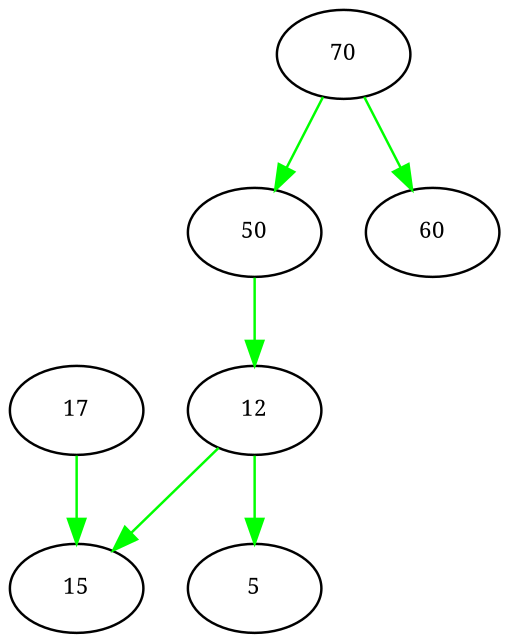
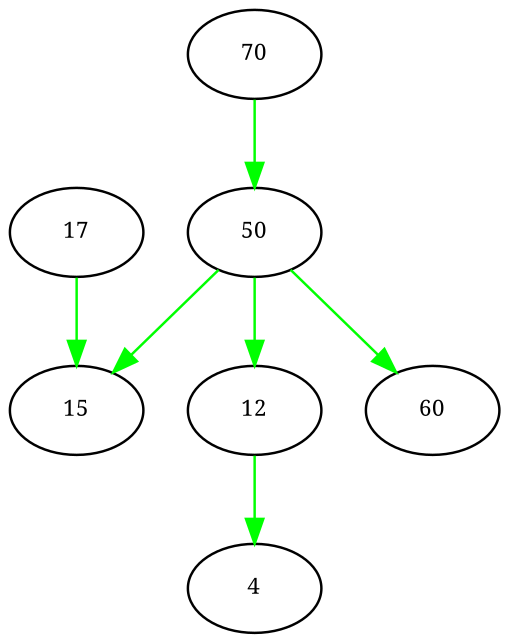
edge "70" -> "60": now "50" -> "60"
edge "12" -> "15": now "50" -> "15"
node "5": label "5" -> "4"
